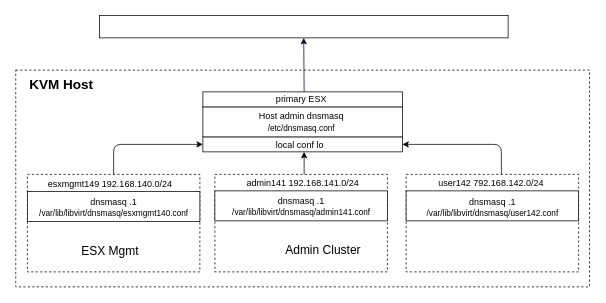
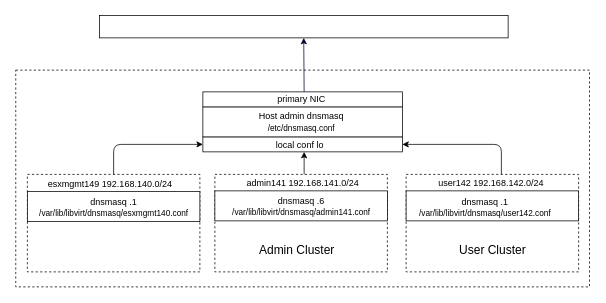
node "KVM Host": removed
node "primary ESX": label "primary ESX" -> "primary NIC"
node "user142 792.168.142.0/24": label "user142 792.168.142.0/24" -> "user142 192.168.142.0/24"
node "dnsmasq .1 /var/lib/libvirt/dnsmasq/admin141.conf": label "dnsmasq .1 /var/lib/libvirt/dnsmasq/admin141.conf" -> "dnsmasq .6 /var/lib/libvirt/dnsmasq/admin141.conf"
node "dnsmasq .1 /var/lib/libvirt/dnsmasq/user142.conf": moved (492, 207) -> (485, 207)
node "Admin Cluster": moved (323, 249) -> (297, 249)
node "User Cluster": added
node "ESX Mgmt": removed
